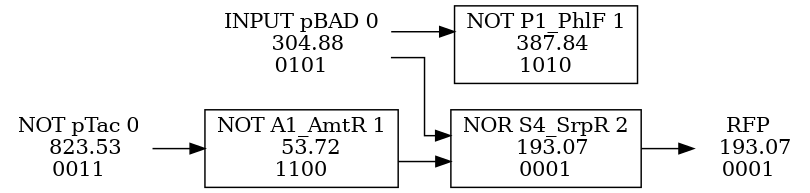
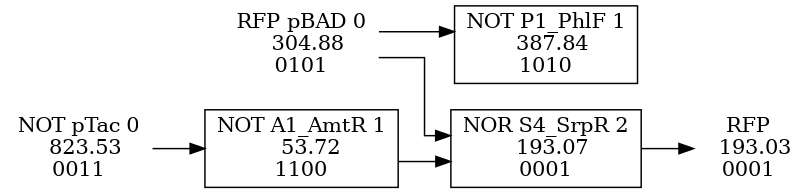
node "INPUT pBAD 0 304.88 0101": label "INPUT pBAD 0 304.88 0101" -> "RFP pBAD 0 304.88 0101"
node "RFP 193.07 0001": label "RFP 193.07 0001" -> "RFP 193.03 0001"
